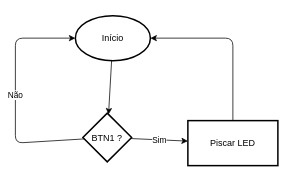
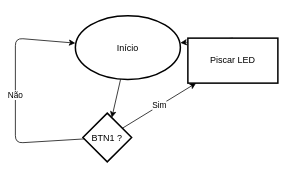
node "Início": size 75x45 -> 105x64
node "Piscar LED": moved (233, 143) -> (233, 60)
